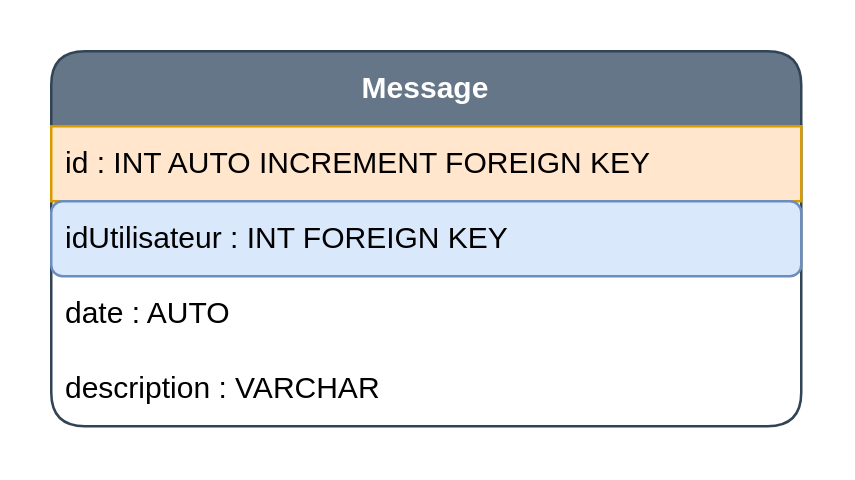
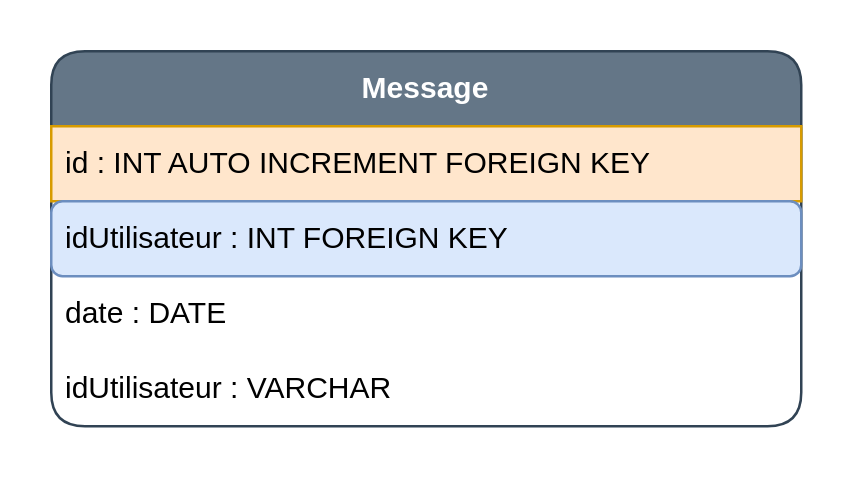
node "date : AUTO": label "date : AUTO" -> "date : DATE"
node "description : VARCHAR": label "description : VARCHAR" -> "idUtilisateur : VARCHAR"
